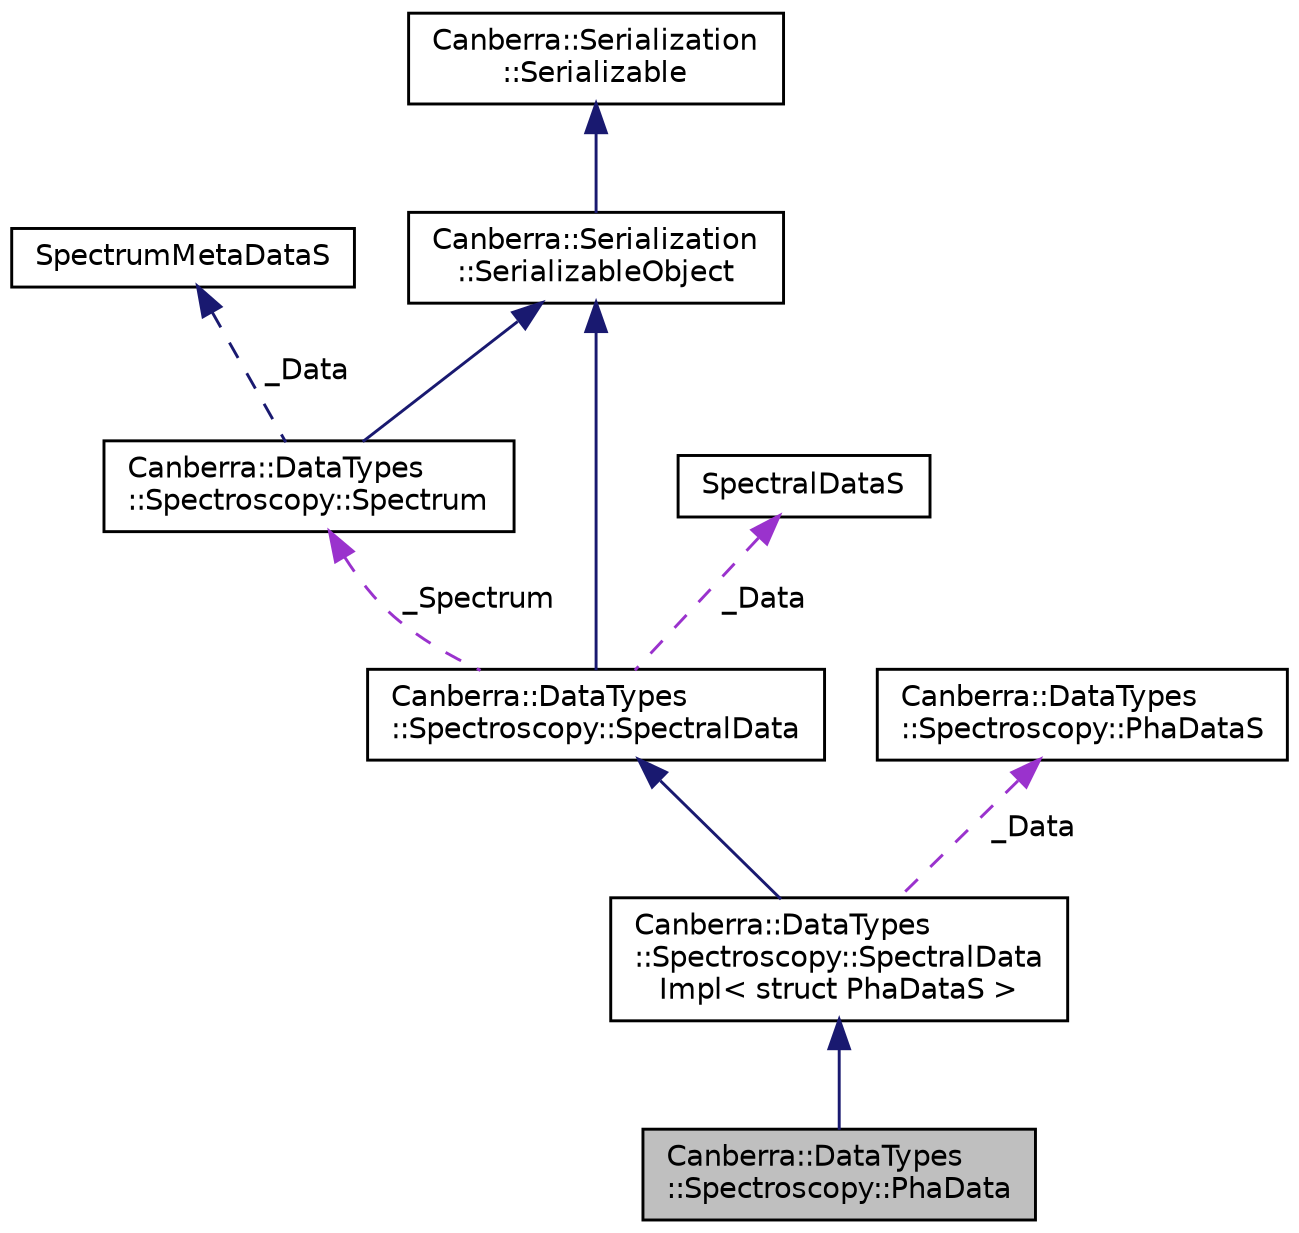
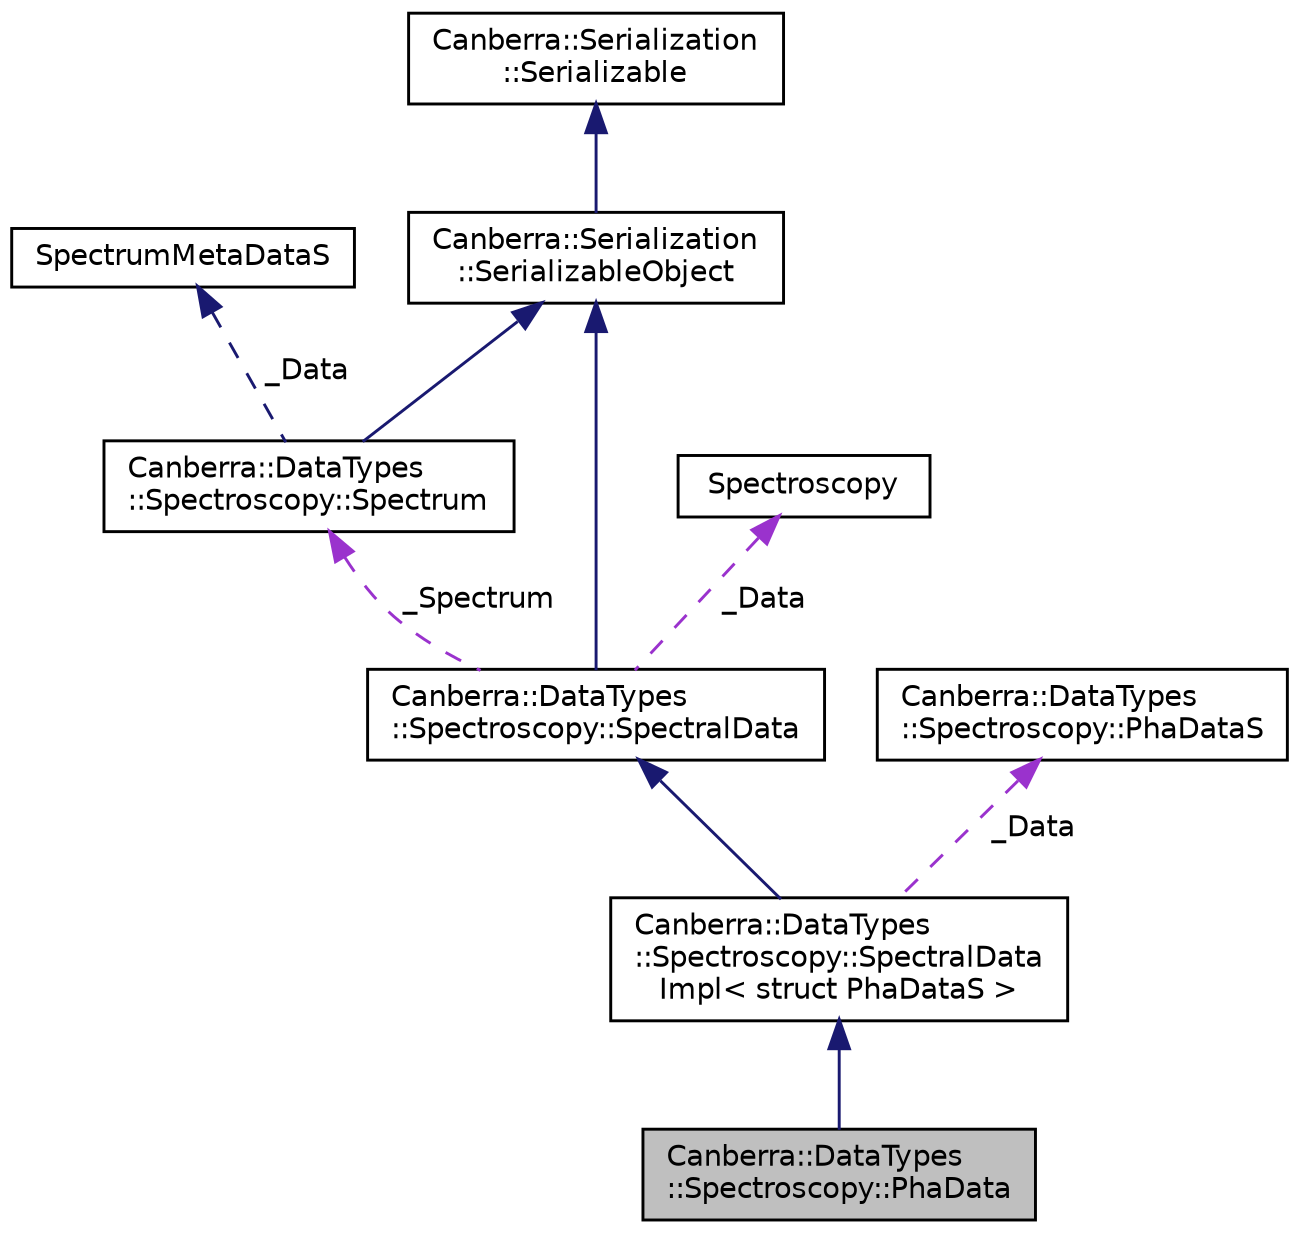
node "SpectralDataS": label "SpectralDataS" -> "Spectroscopy"
